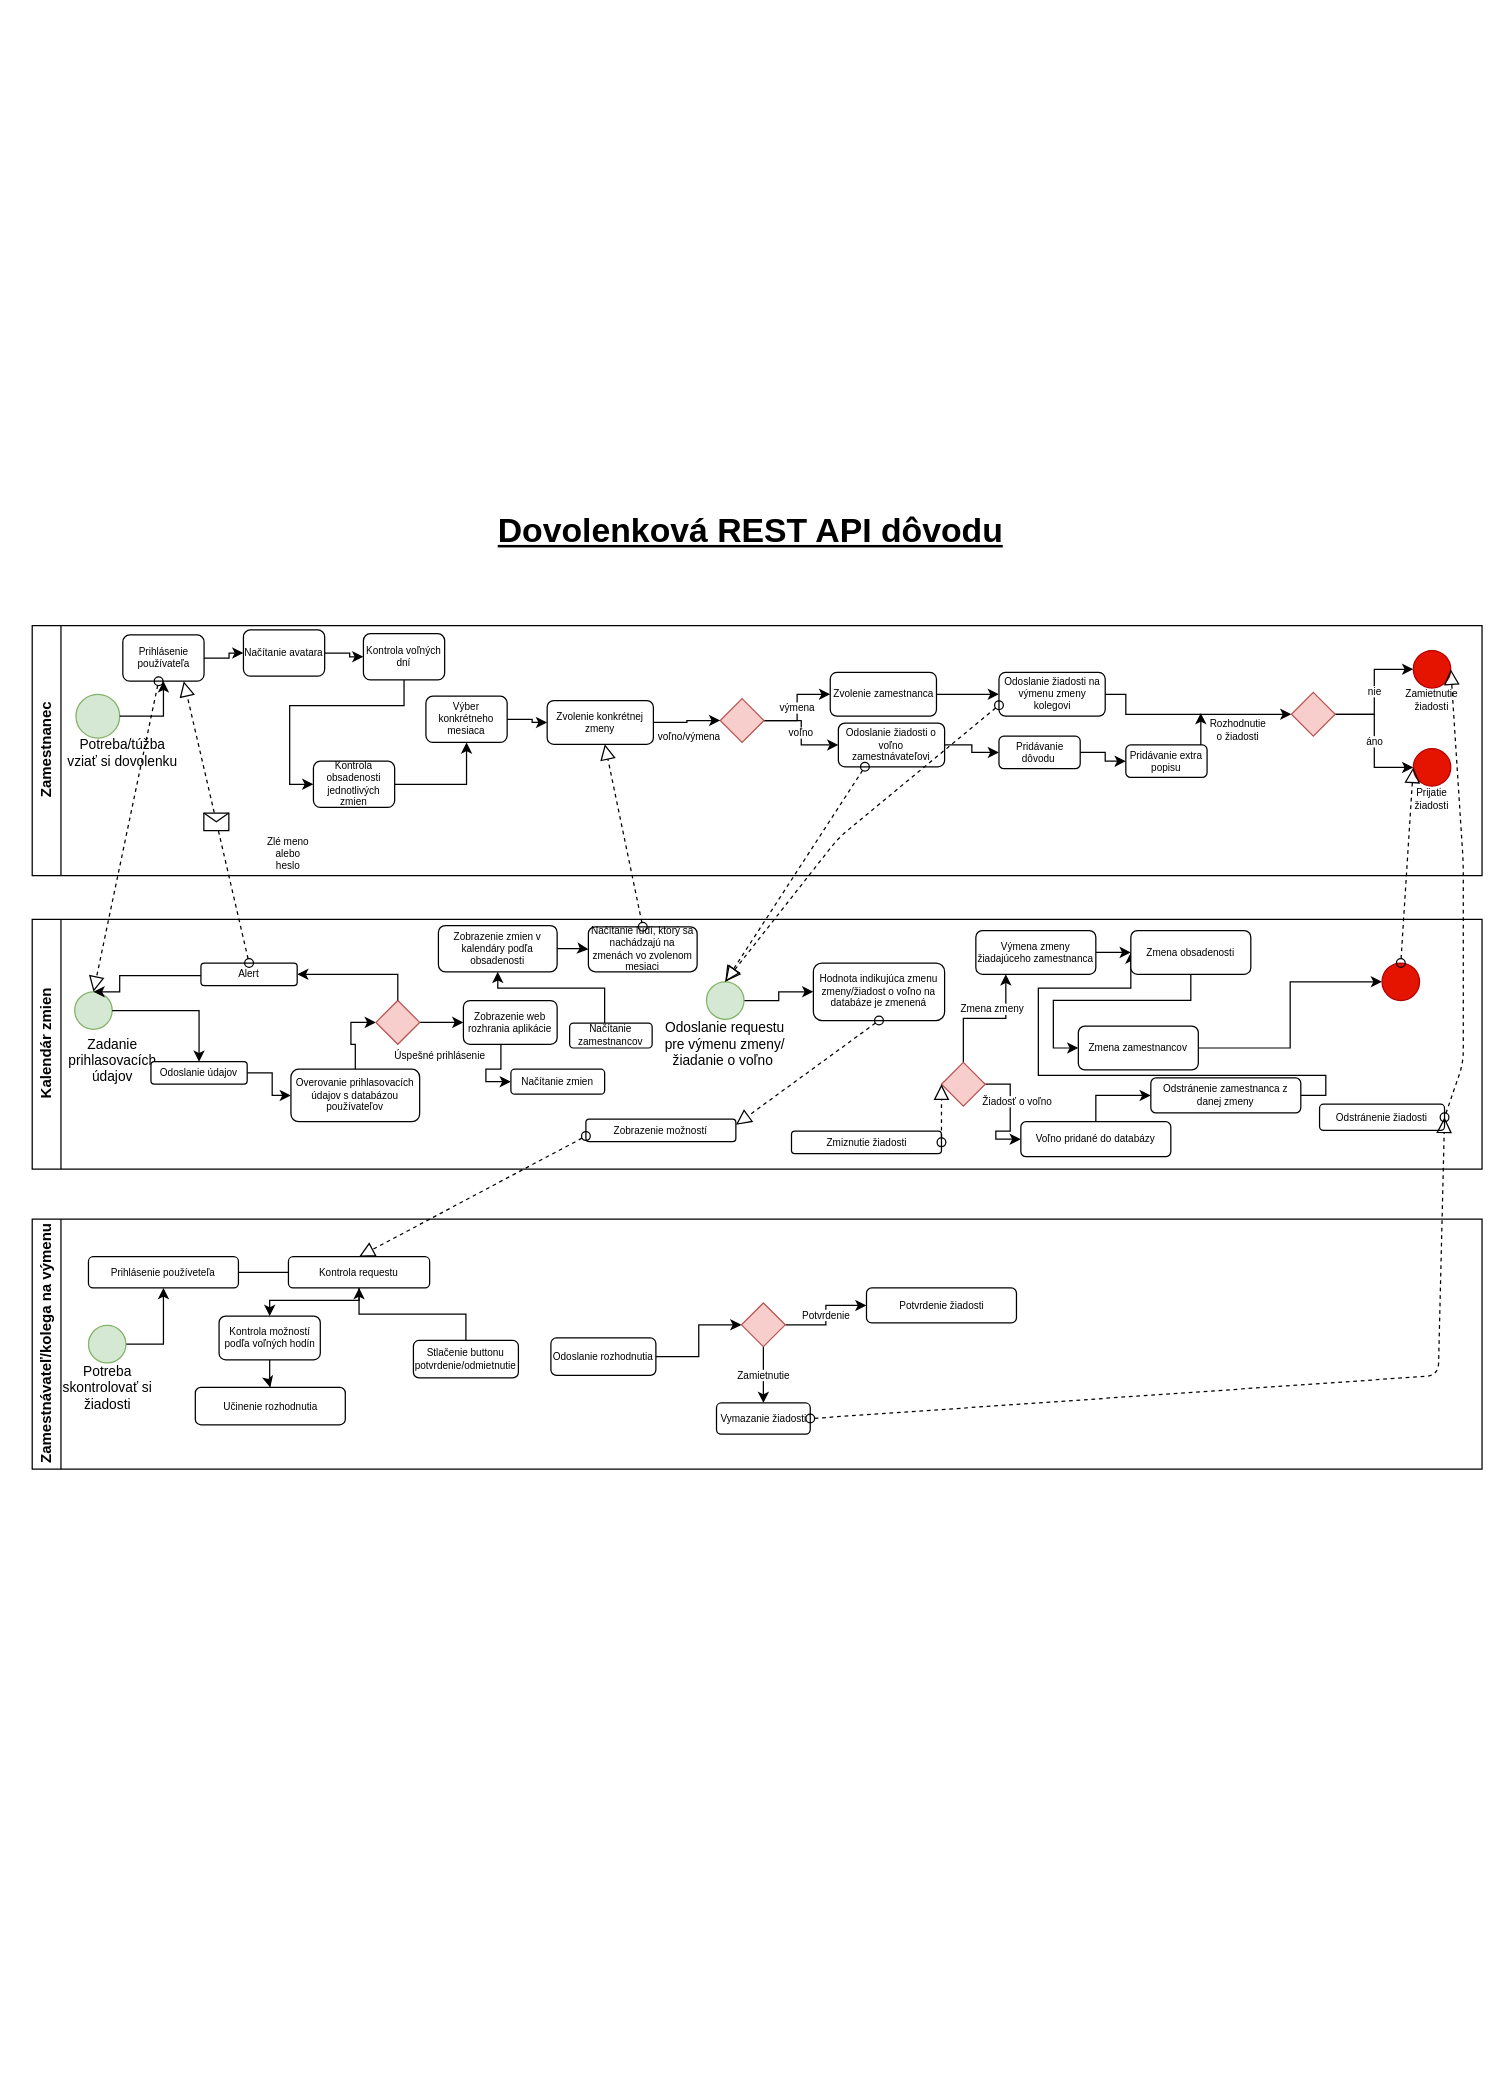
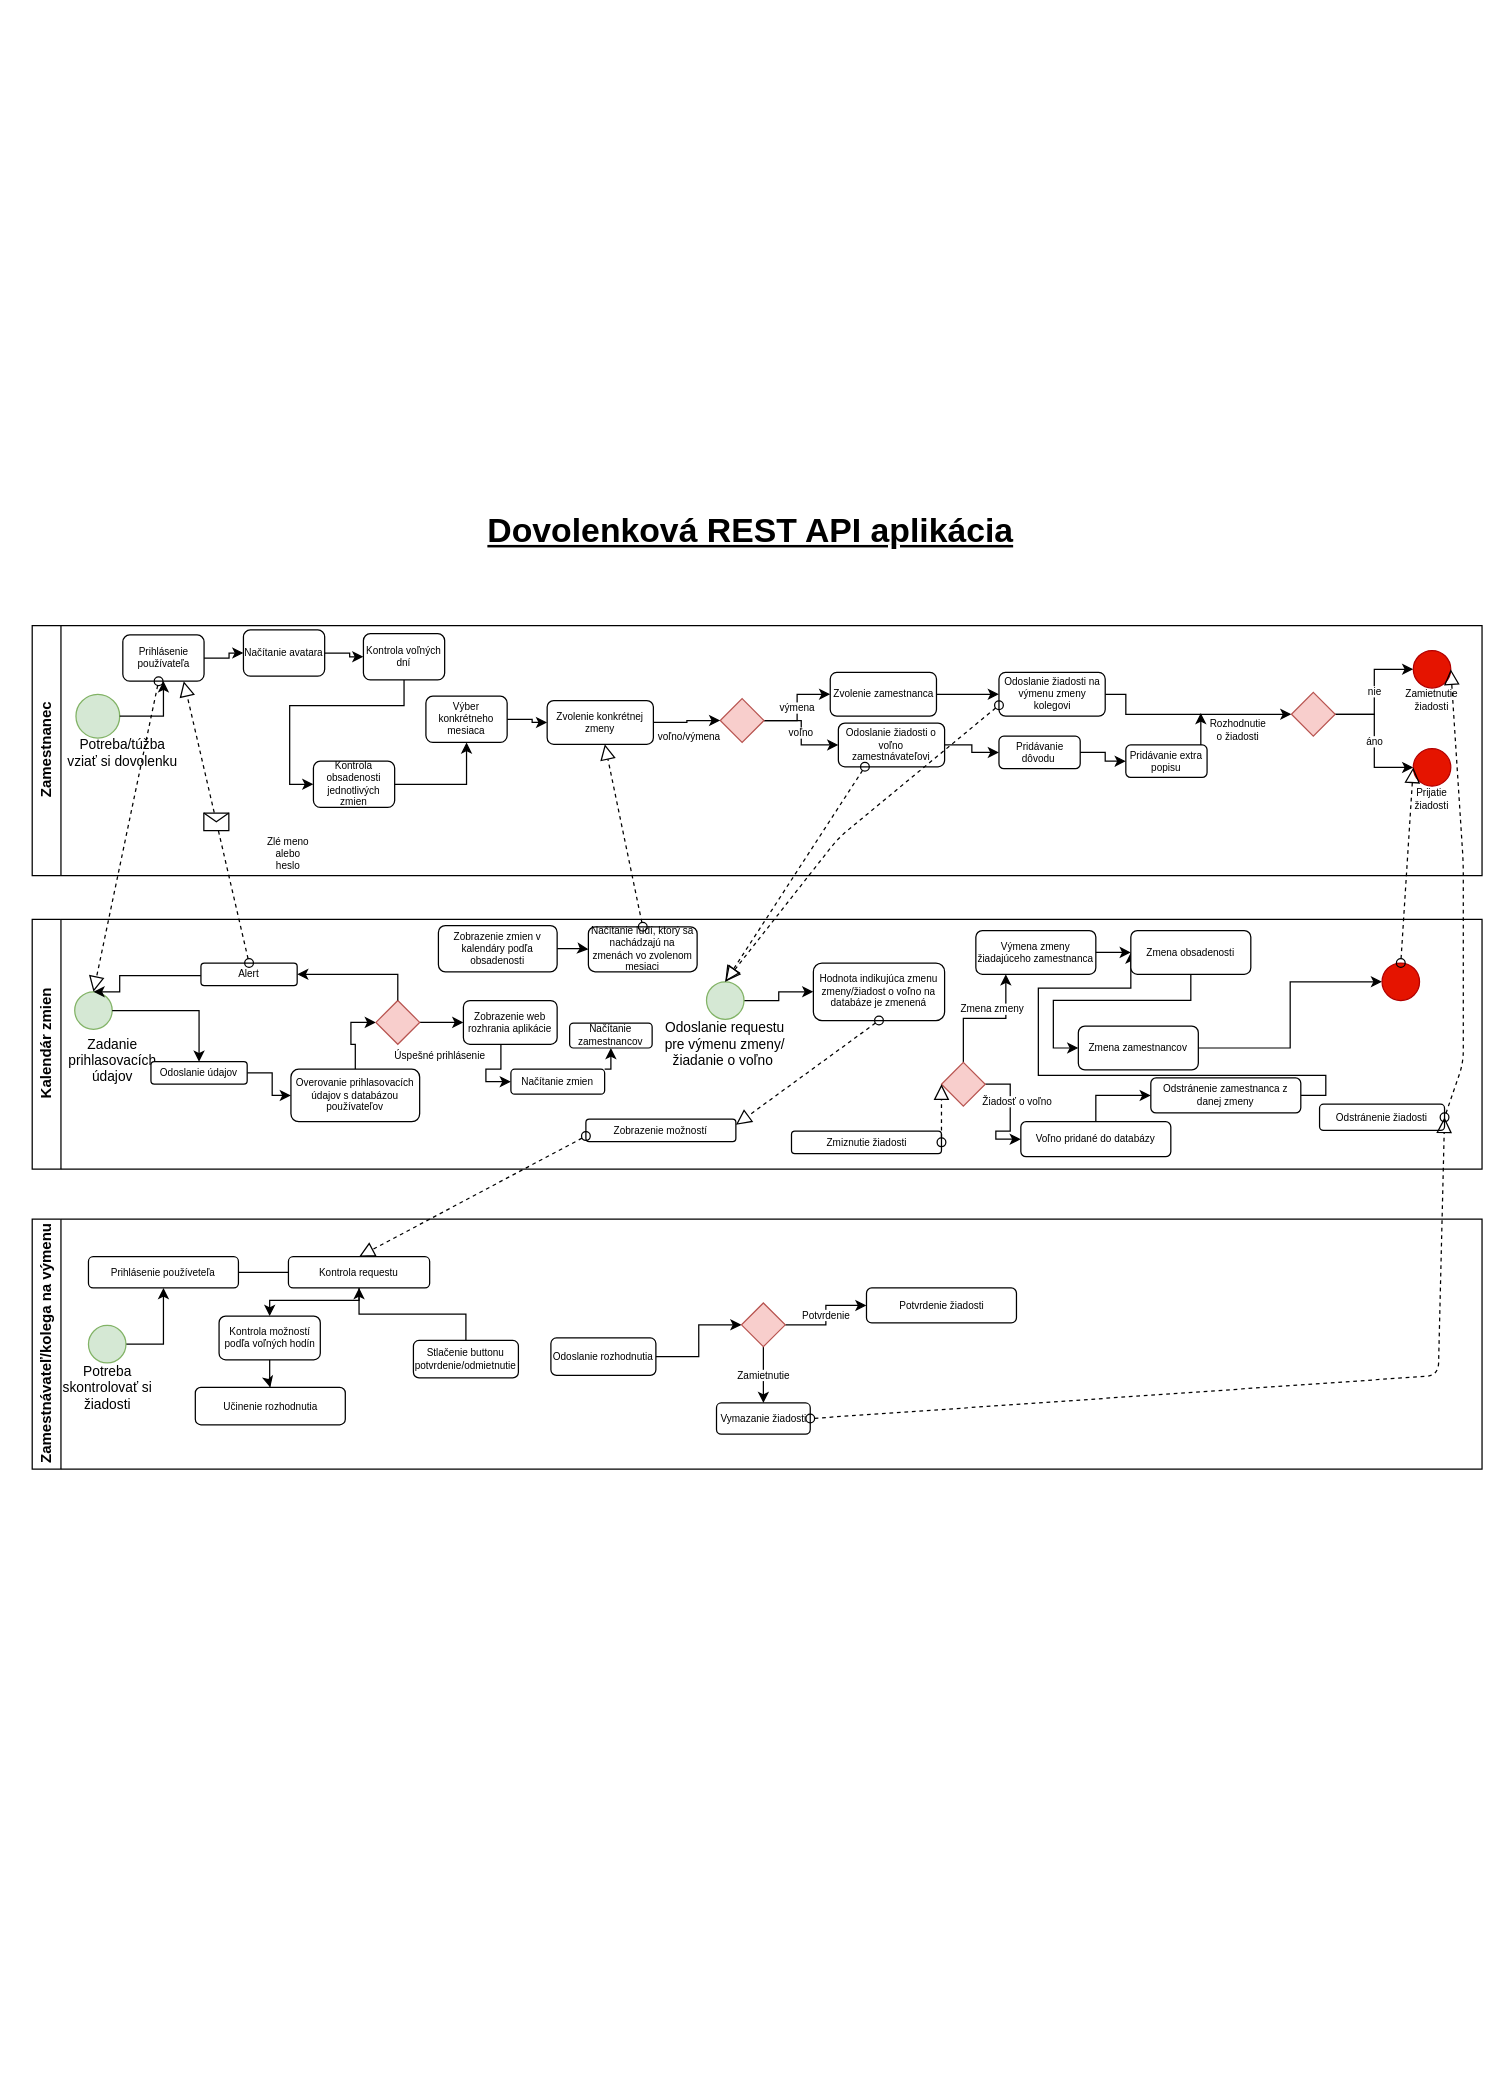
node "Dovolenková REST API dôvodu": label "Dovolenková REST API dôvodu" -> "Dovolenková REST API aplikácia"
edge "Načítanie zamestnancov" -> "Zobrazenie zmien v kalendáry podľa obsadenosti": removed
edge "Načítanie zmien" -> "Načítanie zamestnancov": added
